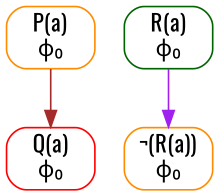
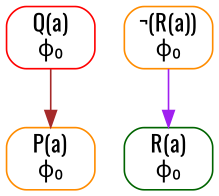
edge "P(a) ϕ₀" -> "Q(a) ϕ₀": reversed
edge "R(a) ϕ₀" -> "¬(R(a)) ϕ₀": reversed
